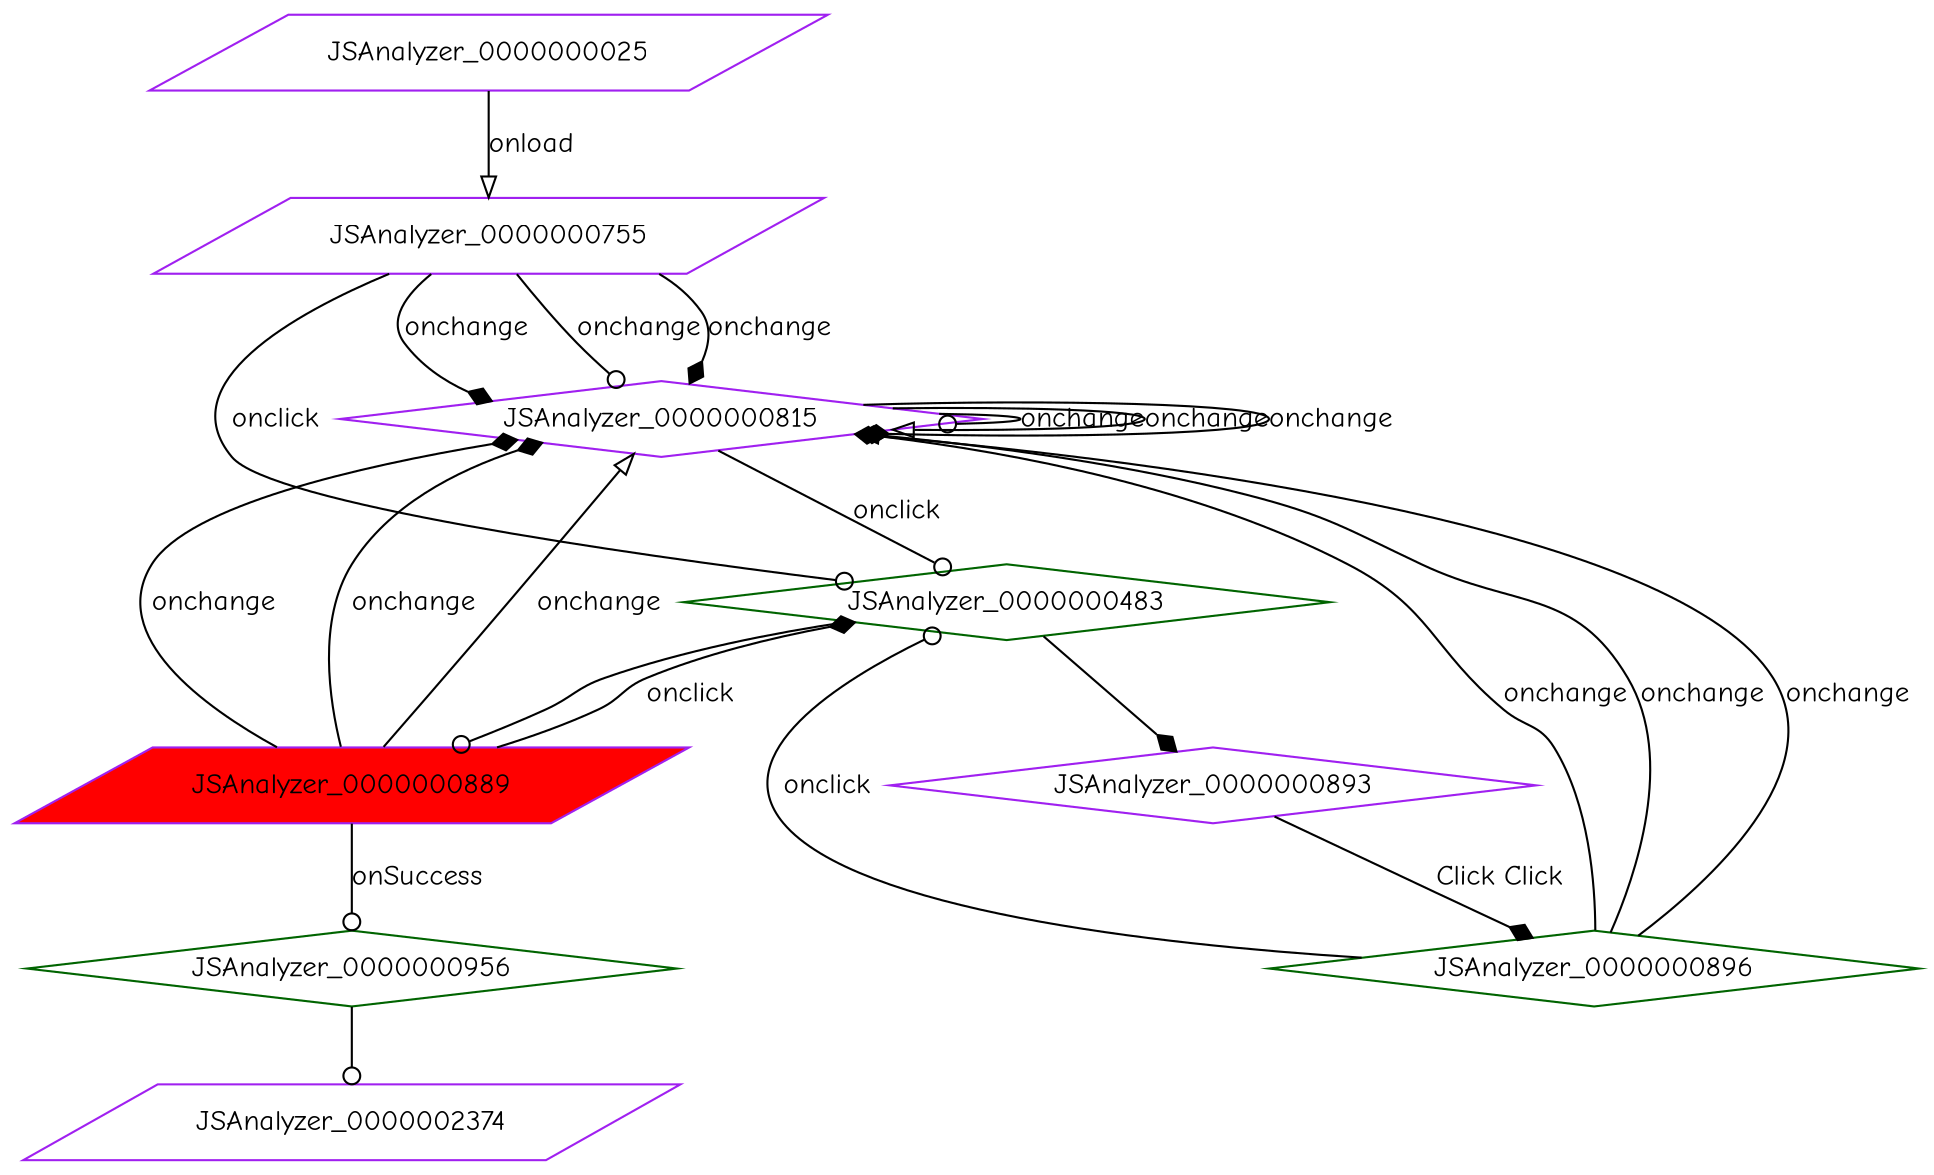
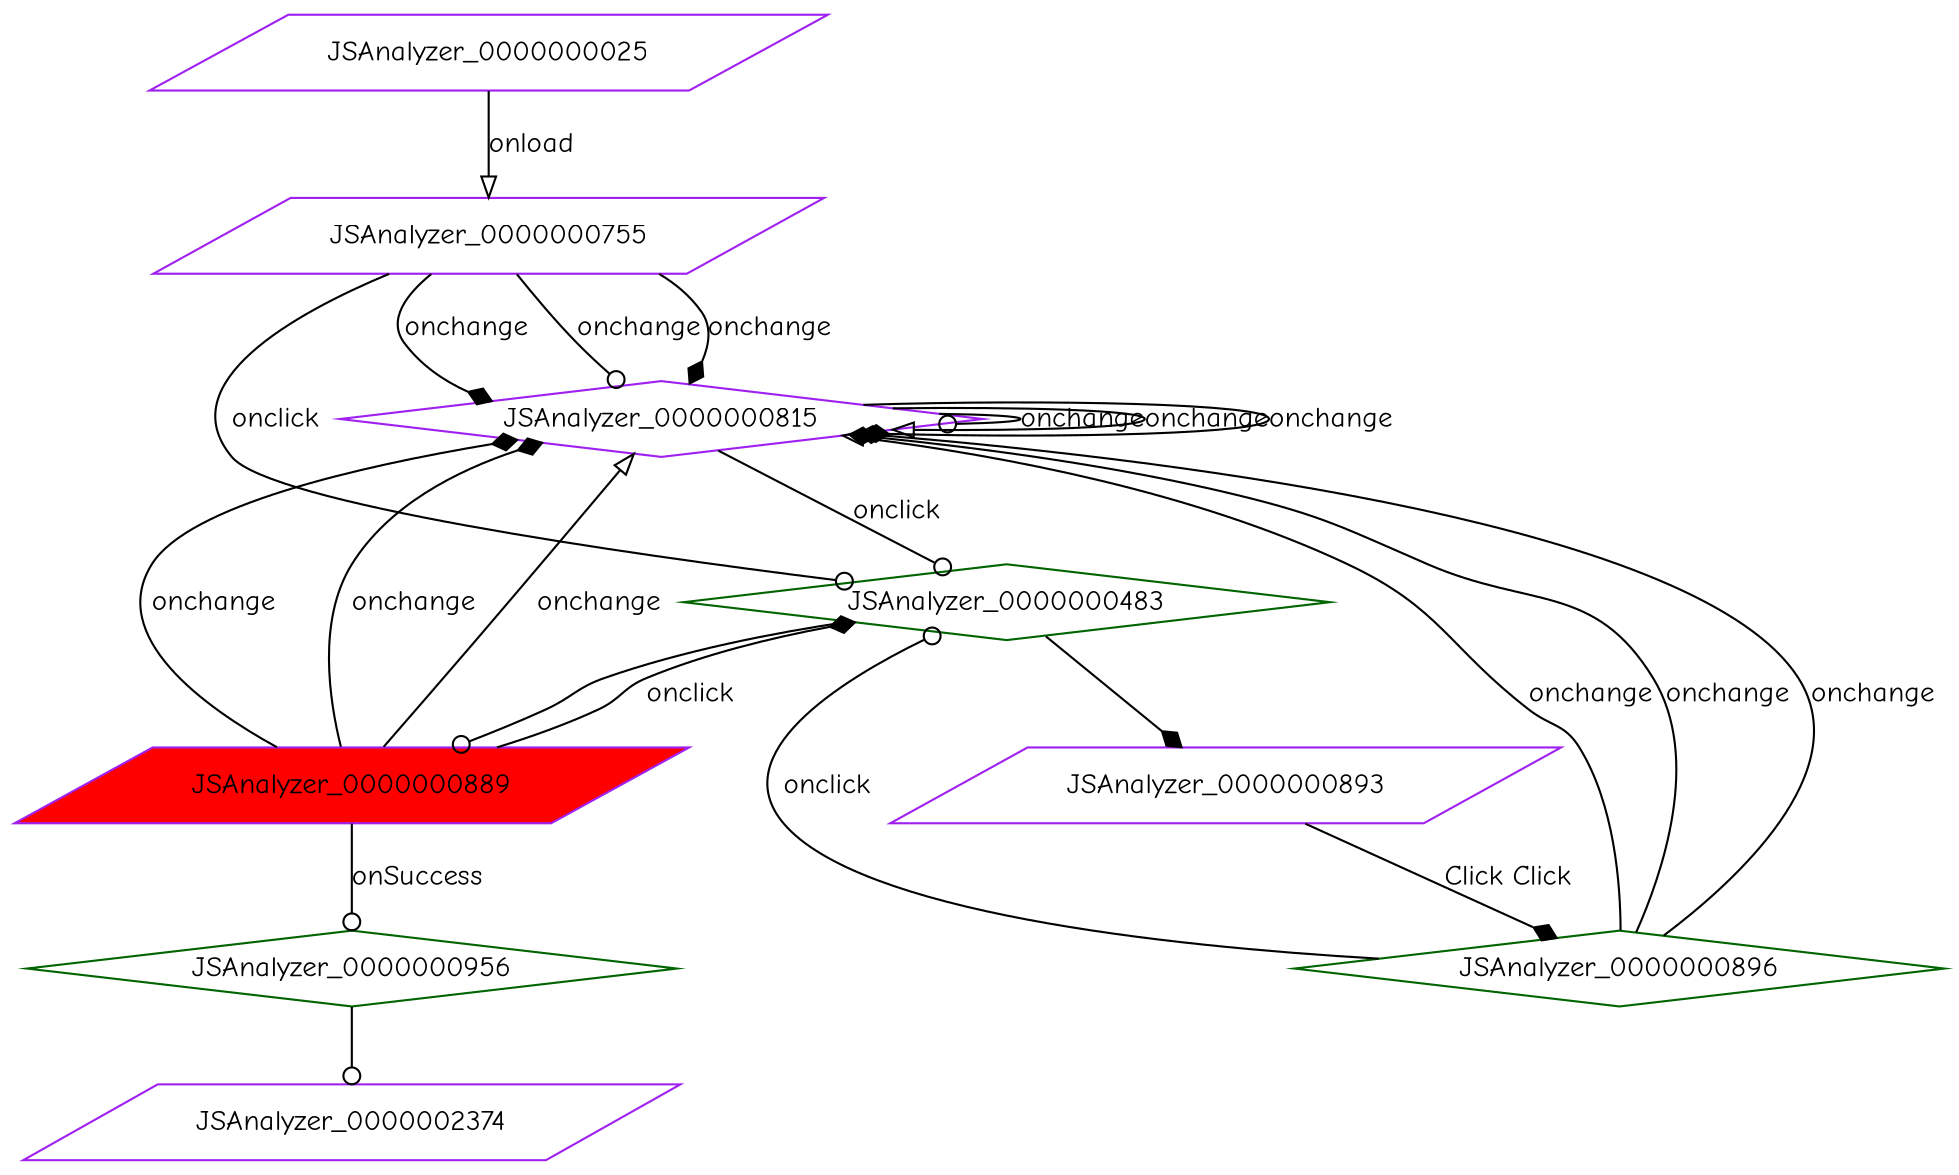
node "JSAnalyzer_0000000893": shape diamond -> parallelogram
